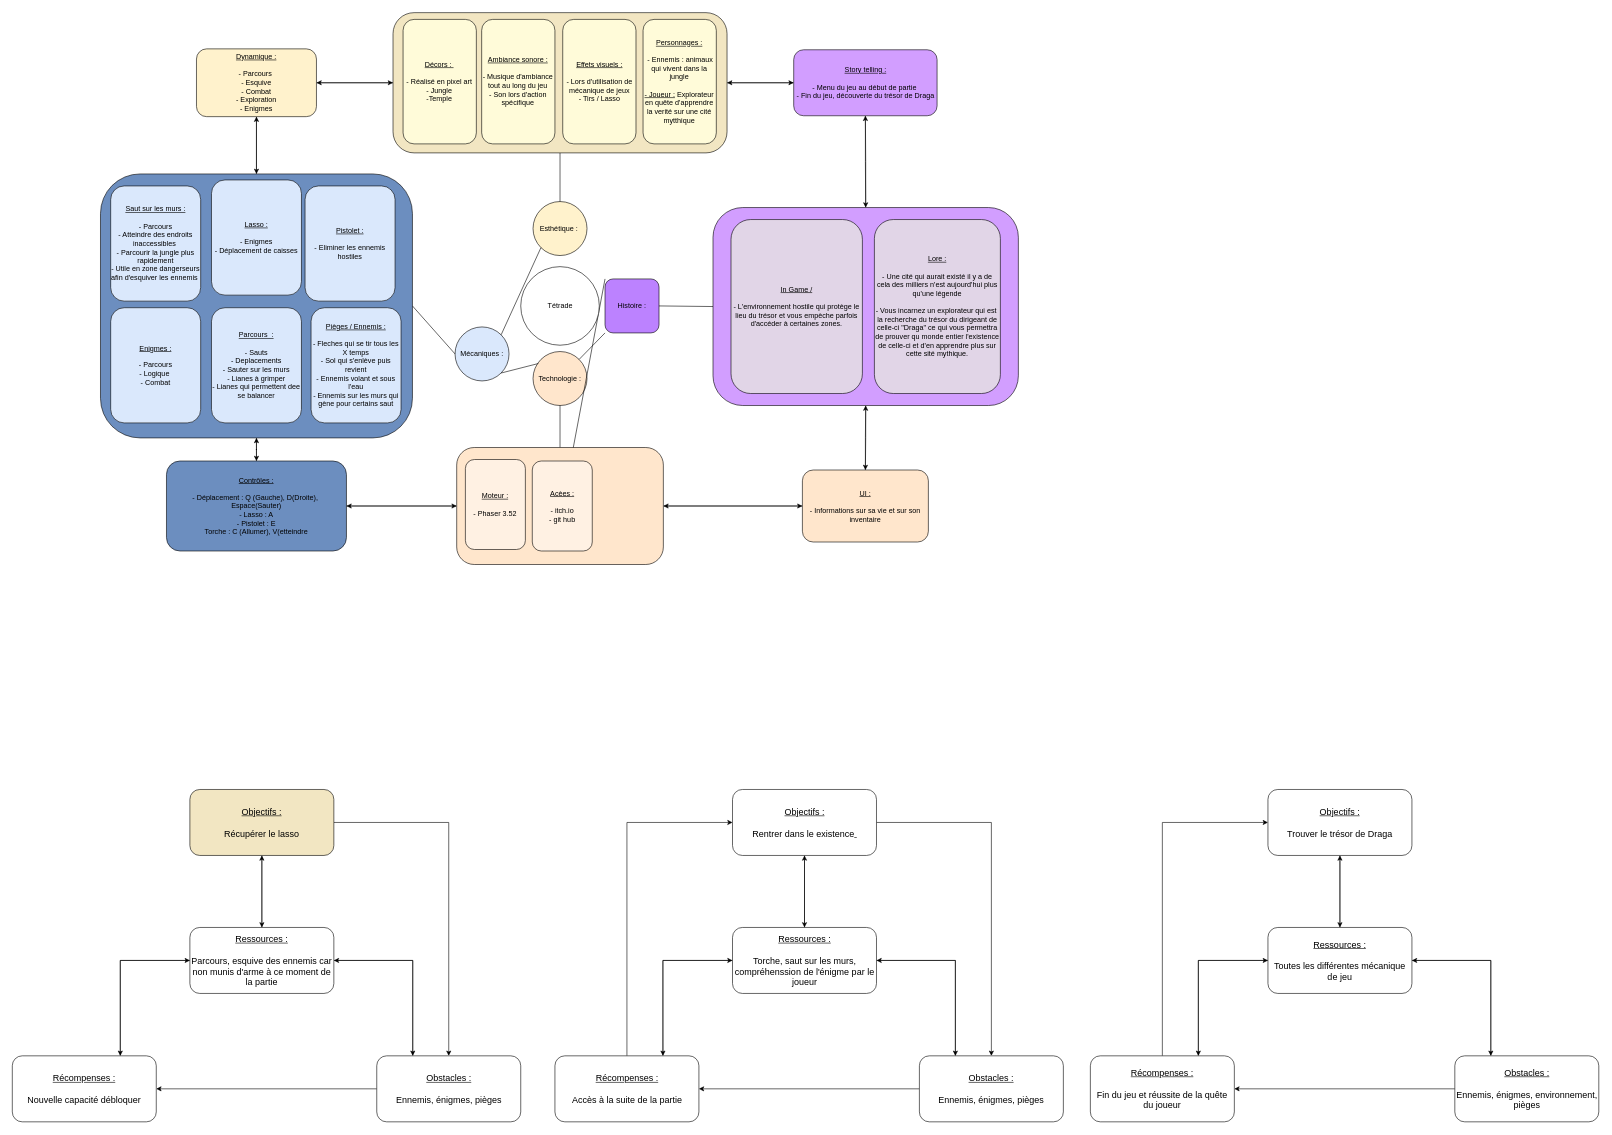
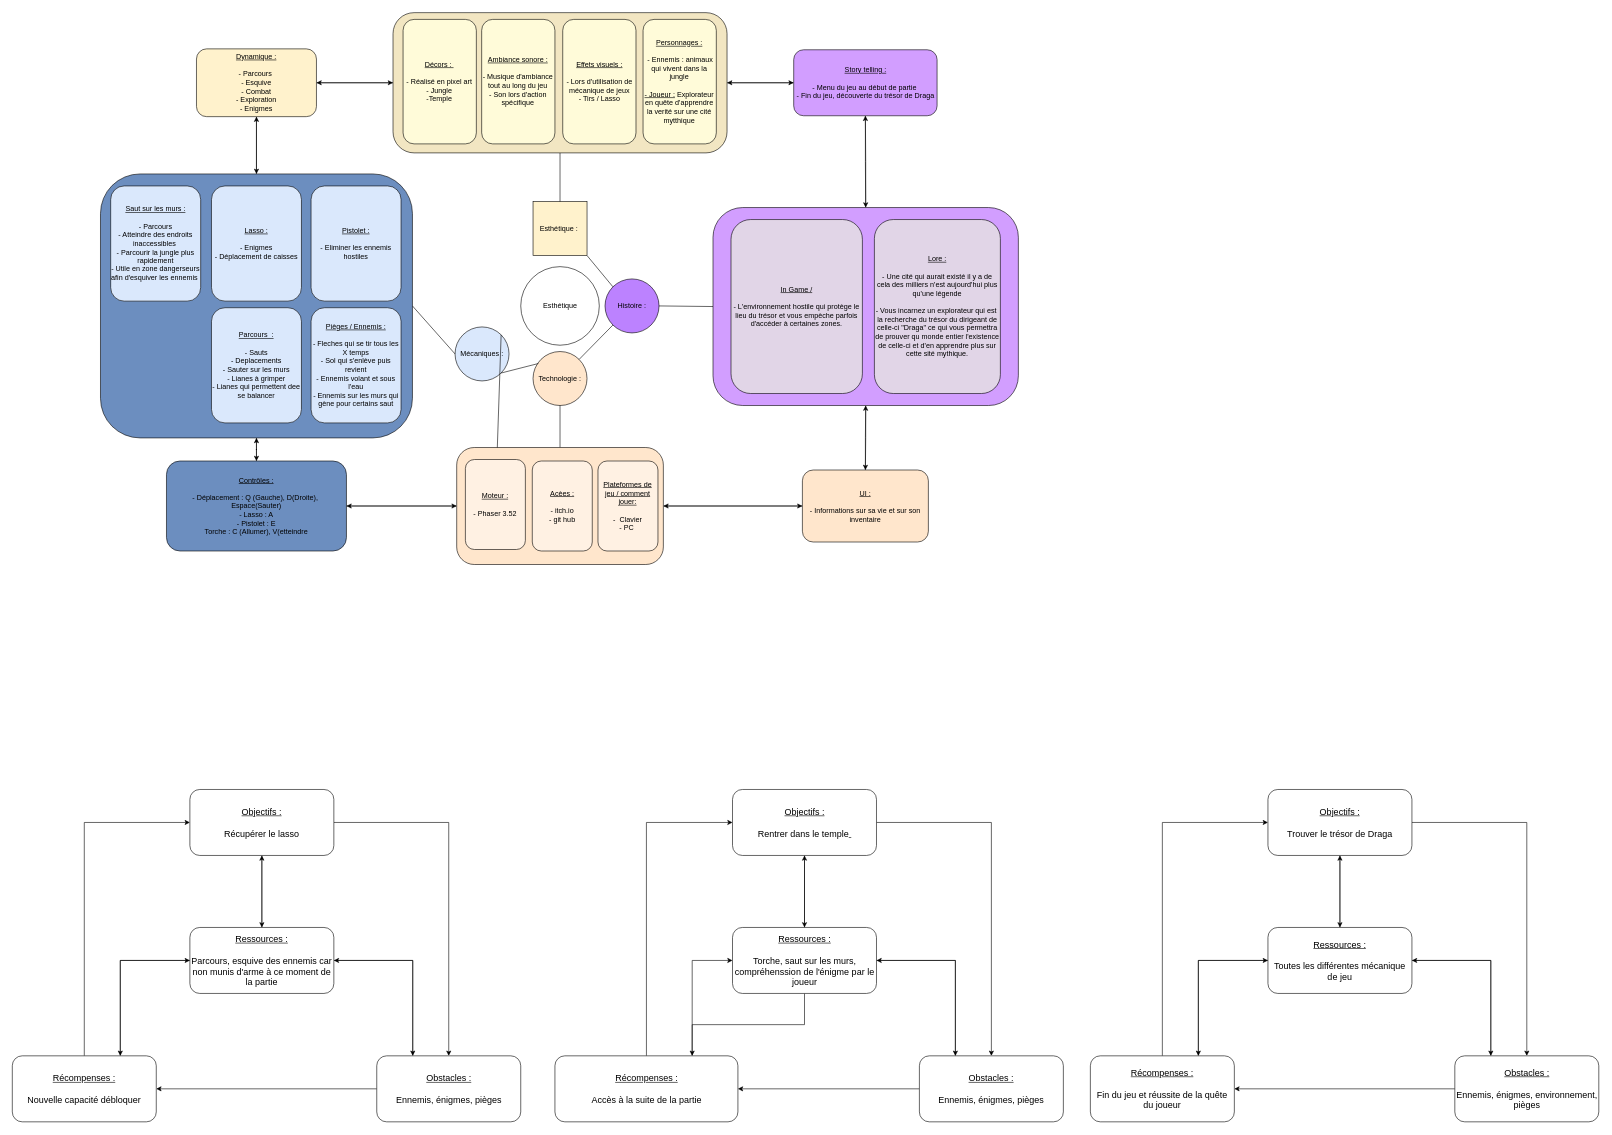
node "Esthétique :": shape ellipse -> rectangle
node "Lasso :- Enigmes - Déplacement de caisses": moved (257, 237) -> (257, 243)
node "Pistolet :- Eliminer les ennemis hostiles": moved (350, 243) -> (356, 243)
edge "Esthétique :" -- "Mécaniques :": now "Moteur :- Phaser 3.52" -- "Mécaniques :"
node "Tétrade": label "Tétrade" -> "Esthétique"
node "Histoire :": shape rounded rectangle -> ellipse
node "Enigmes : - Parcours - Logique - Combat": removed
edge "Histoire :" -- "Acèes :- itch.io - git hub": now "Histoire :" -- "Esthétique :"
node "Plateformes de jeu / comment jouer:- Clavier- PC": added
edge "Récompenses :Nouvelle capacité débloquer" -> "Objectifs :Récupérer le lasso": added
node "Objectifs :Récupérer le lasso": fillcolor #f2e6c2 -> #ffffff
node "Objectifs :Rentrer dans le existence": label "Objectifs :Rentrer dans le existence" -> "Objectifs :Rentrer dans le temple"
edge "Objectifs :Trouver le trésor de Draga" -> "Obstacles :Ennemis, énigmes, environnement, pièges": added
node "Récompenses :Accès à la suite de la partie": size 144x66 -> 183x66
